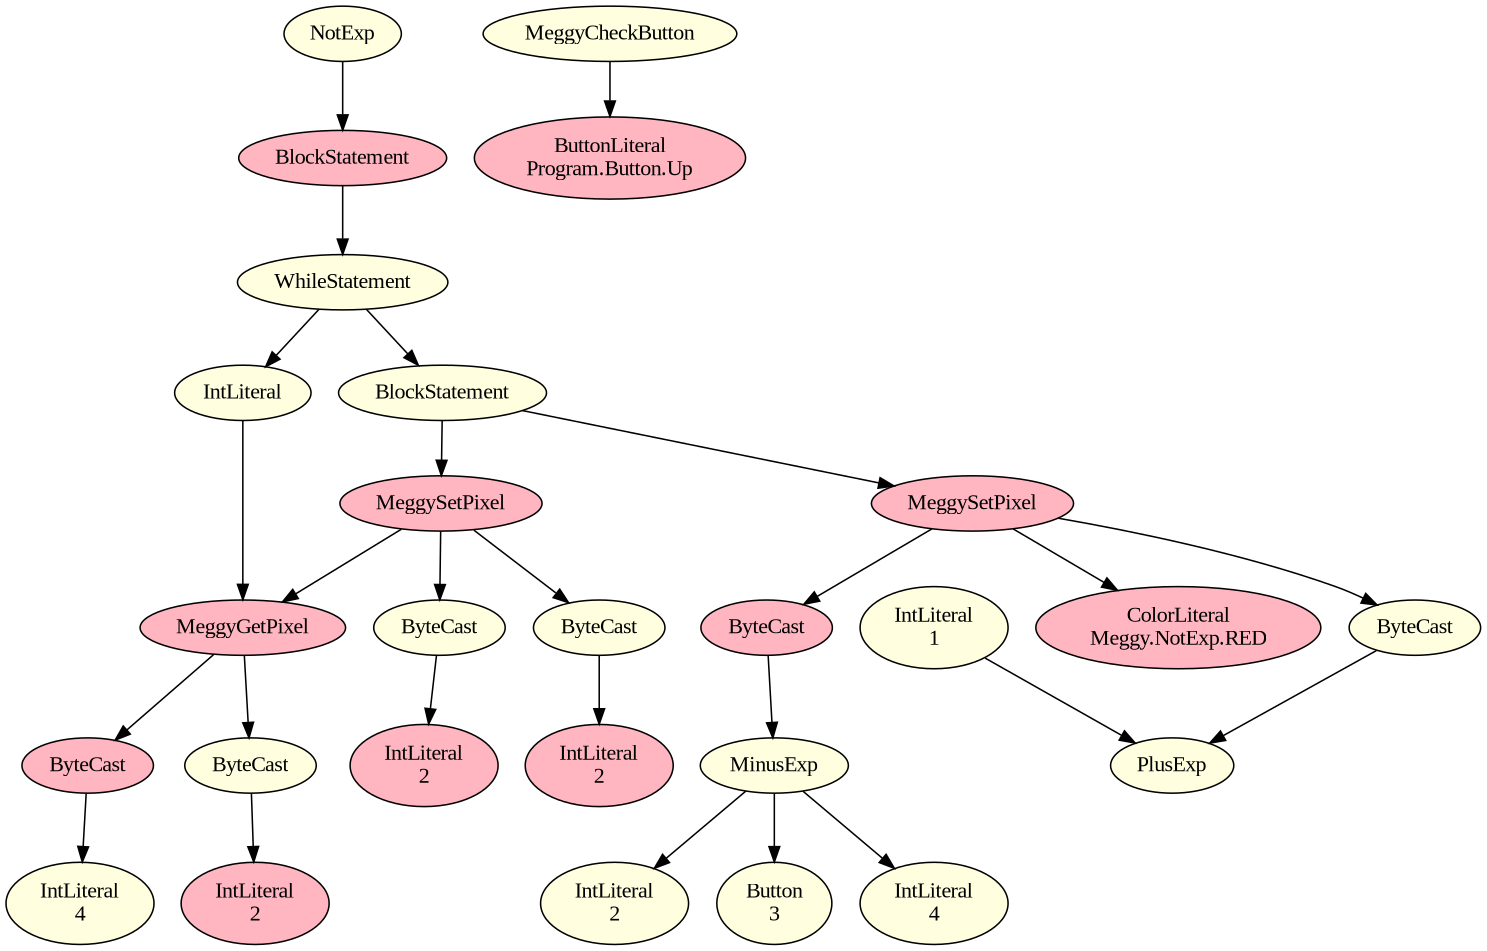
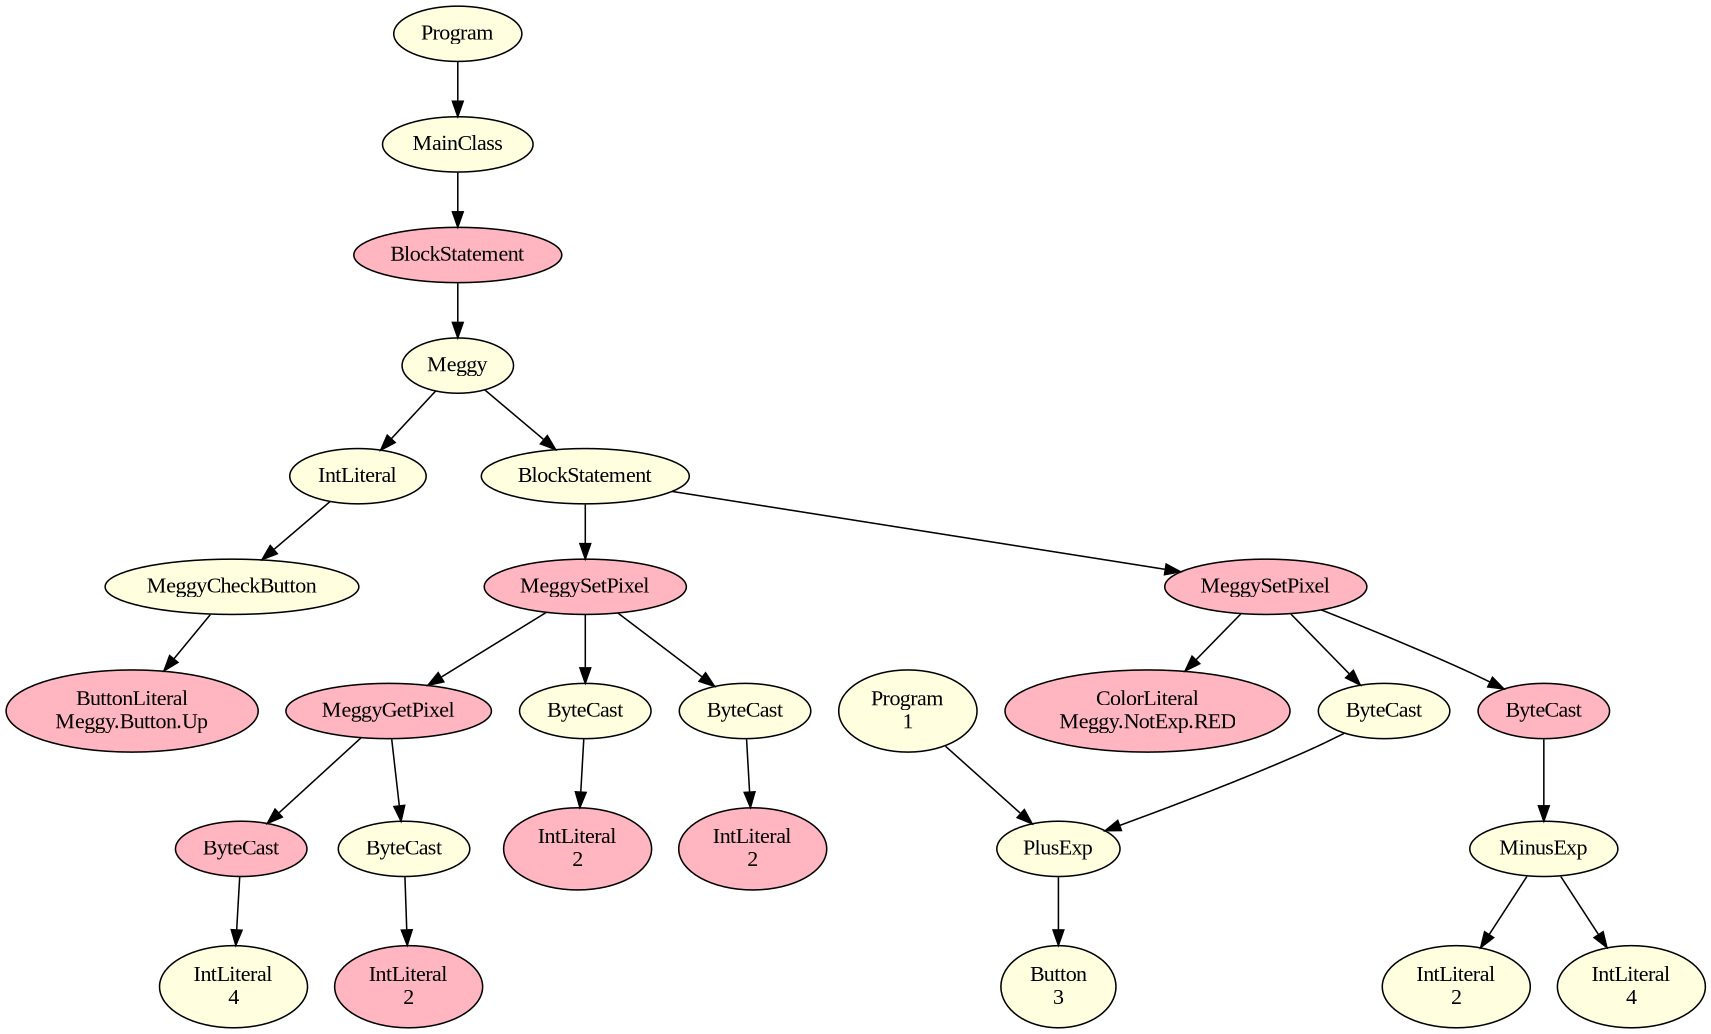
node "NotExp": label "NotExp" -> "MainClass"
node "Program": added
node "ButtonLiteral Program.Button.Up": label "ButtonLiteral Program.Button.Up" -> "ButtonLiteral Meggy.Button.Up"
node "WhileStatement": label "WhileStatement" -> "Meggy"
edge "IntLiteral" -> "MeggyGetPixel": now "IntLiteral" -> "MeggyCheckButton"
node "IntLiteral 1": label "IntLiteral 1" -> "Program 1"
edge "MinusExp" -> "Button 3": now "PlusExp" -> "Button 3"
